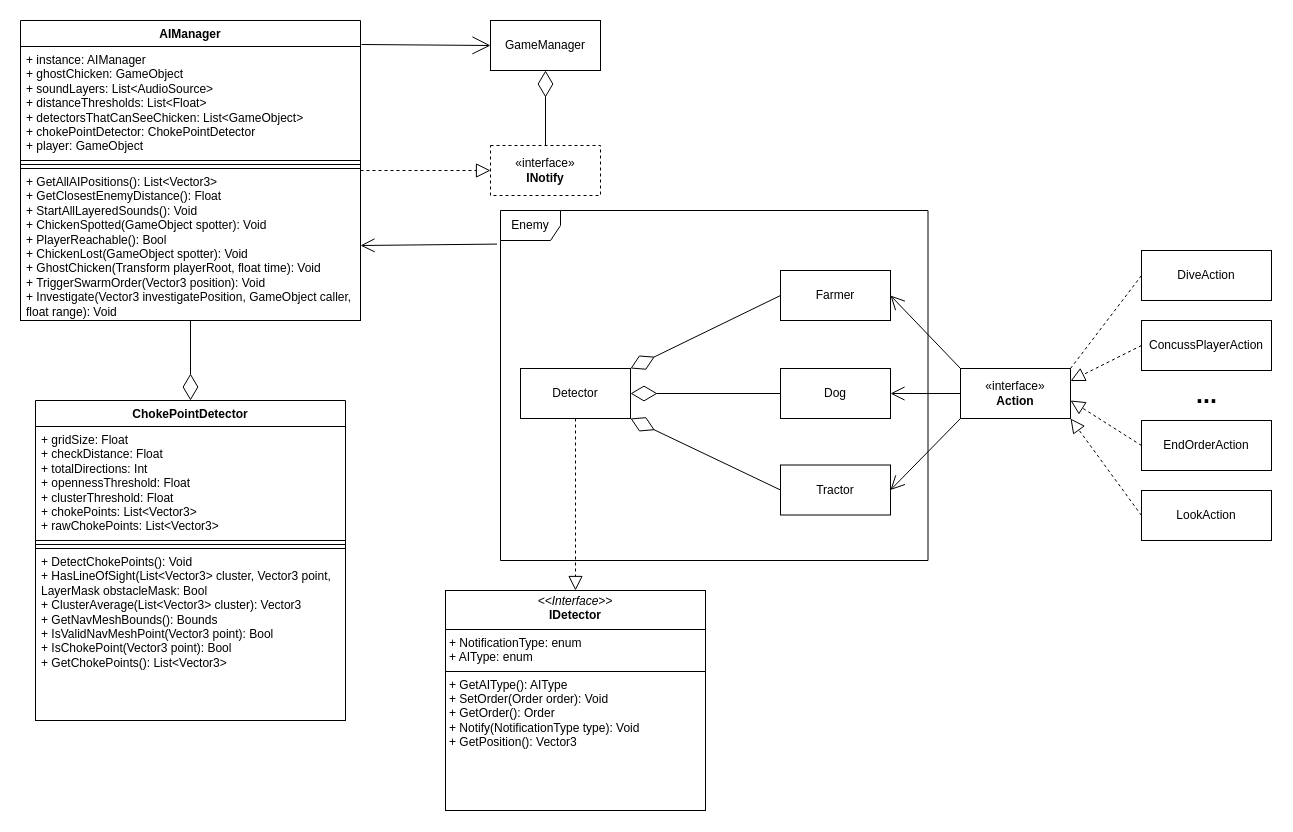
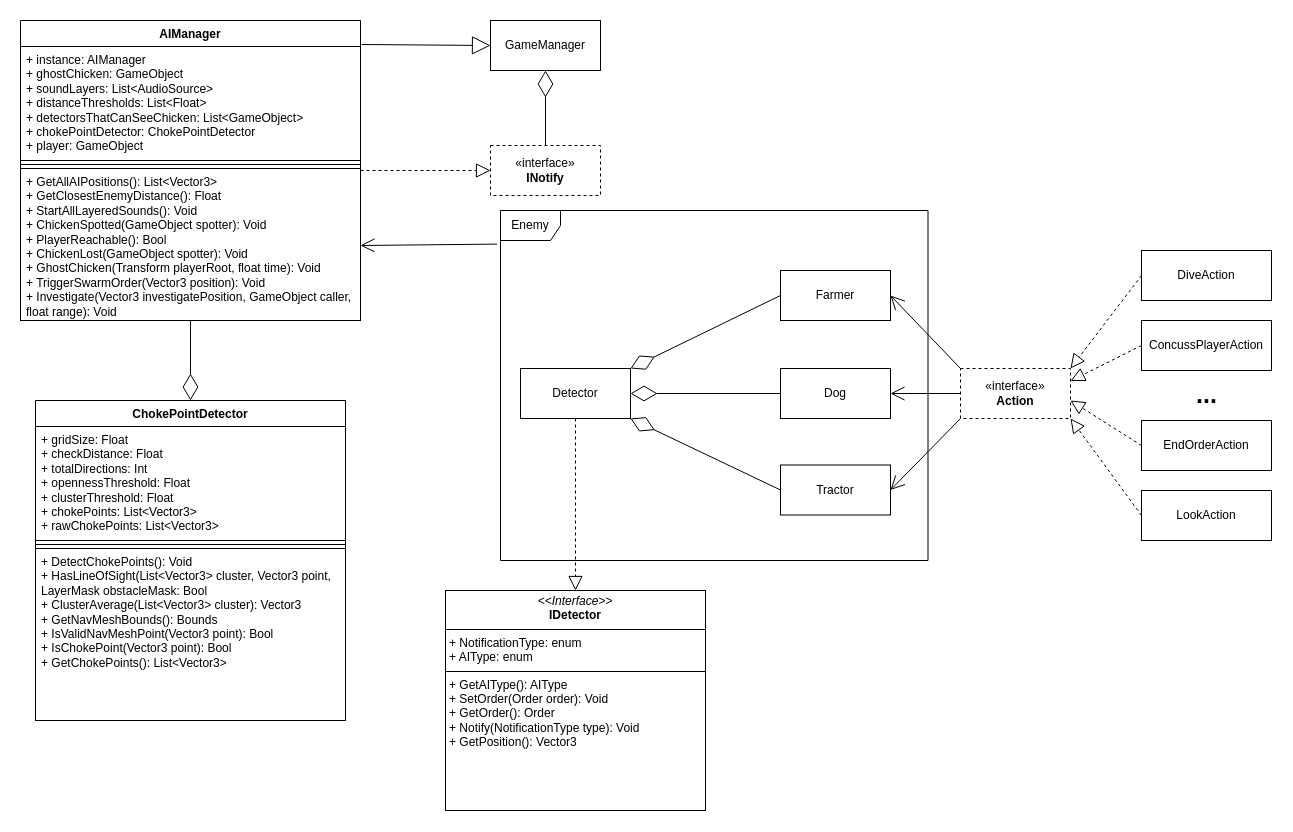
edge "AIManager" -> "GameManager": arrowhead open -> block
edge "DiveAction" -- "«interface» Action": arrowhead none -> block
node "«interface» Action": style solid -> dashed
